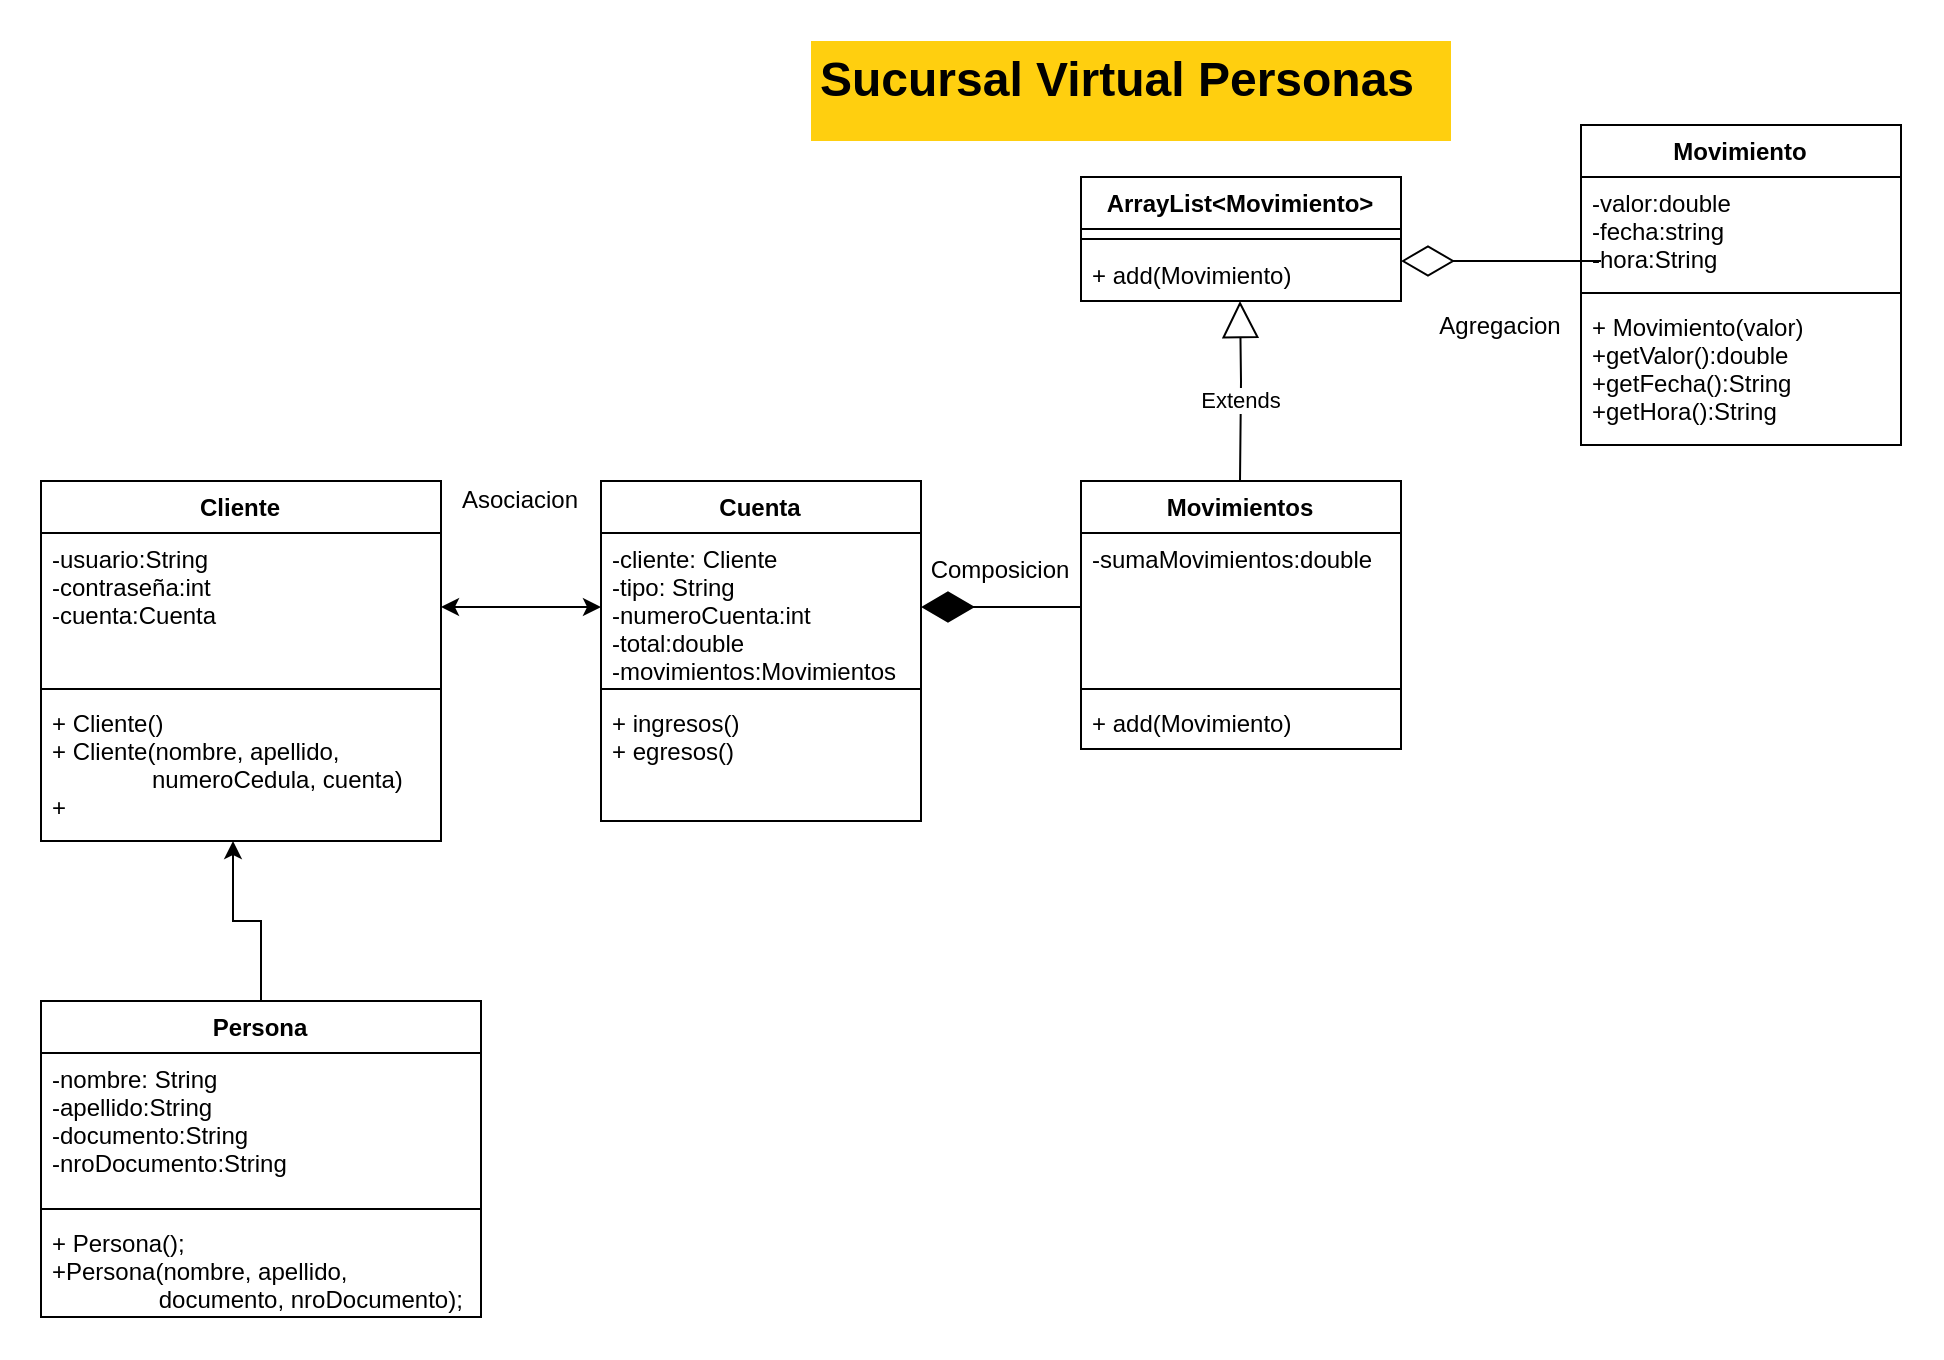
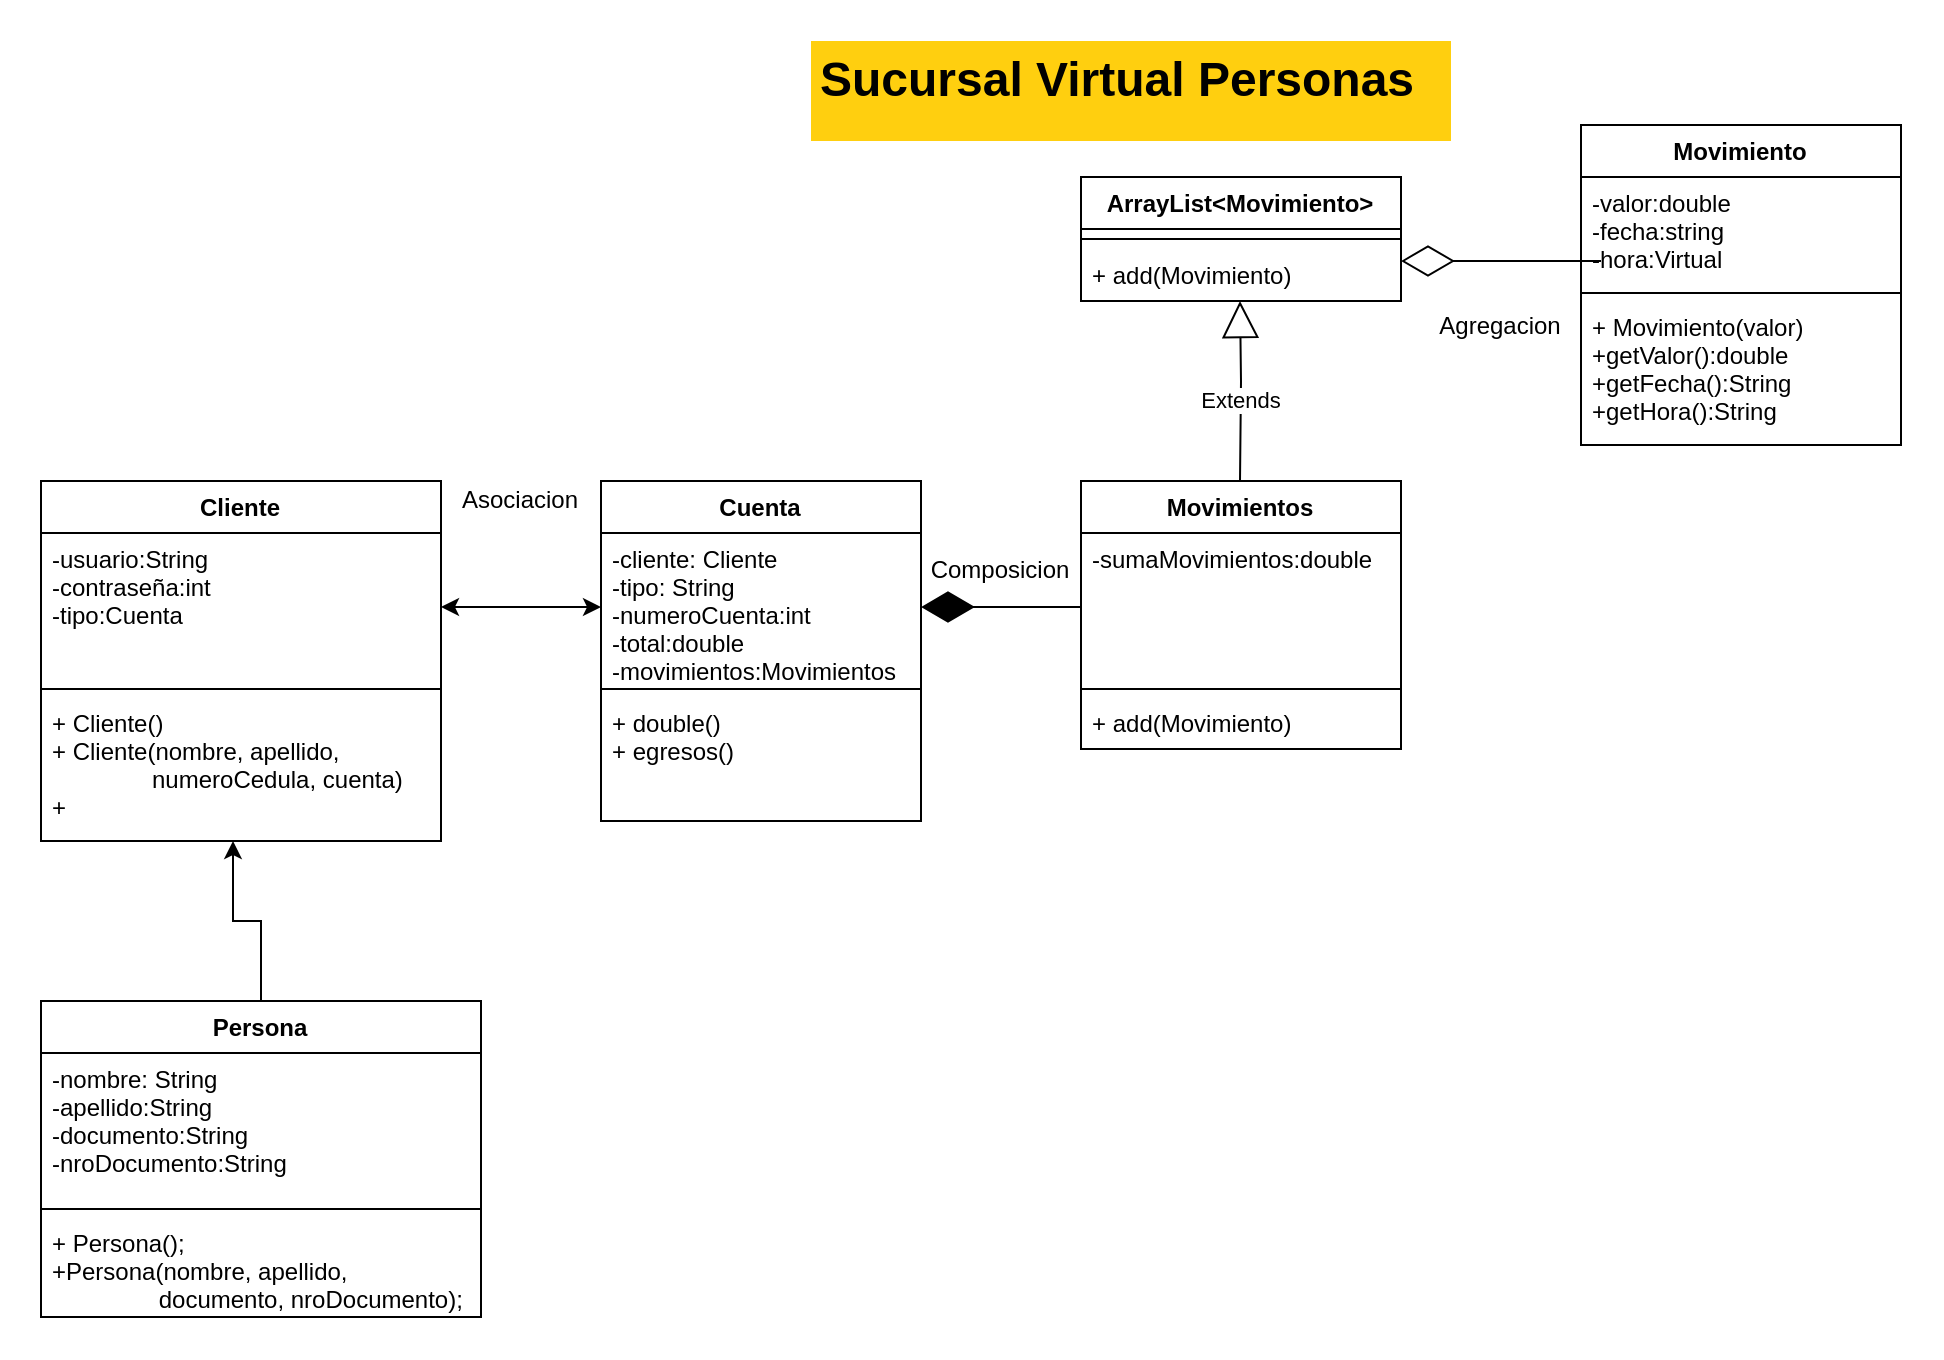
node "-valor:double -fecha:string -hora:String": label "-valor:double -fecha:string -hora:String" -> "-valor:double -fecha:string -hora:Virtual"
node "-usuario:String -contraseña:int -cuenta:Cuenta": label "-usuario:String -contraseña:int -cuenta:Cuenta" -> "-usuario:String -contraseña:int -tipo:Cuenta"
node "+ ingresos() + egresos()": label "+ ingresos() + egresos()" -> "+ double() + egresos()"
